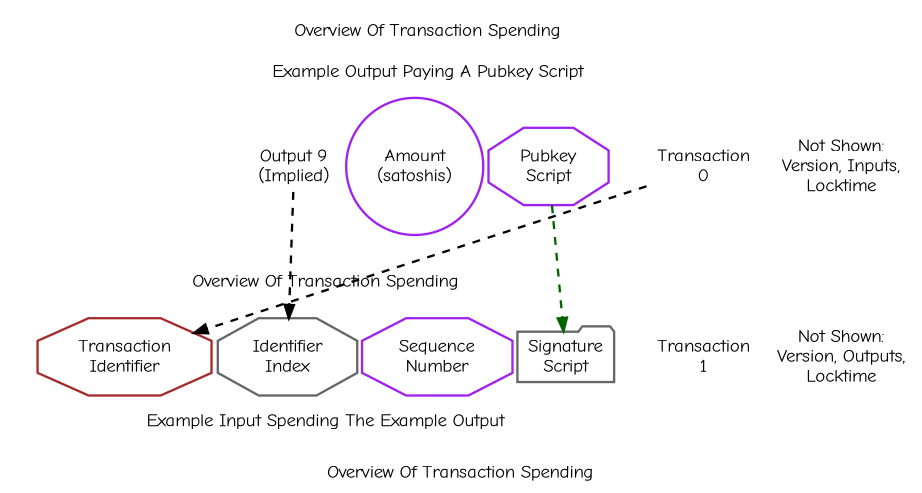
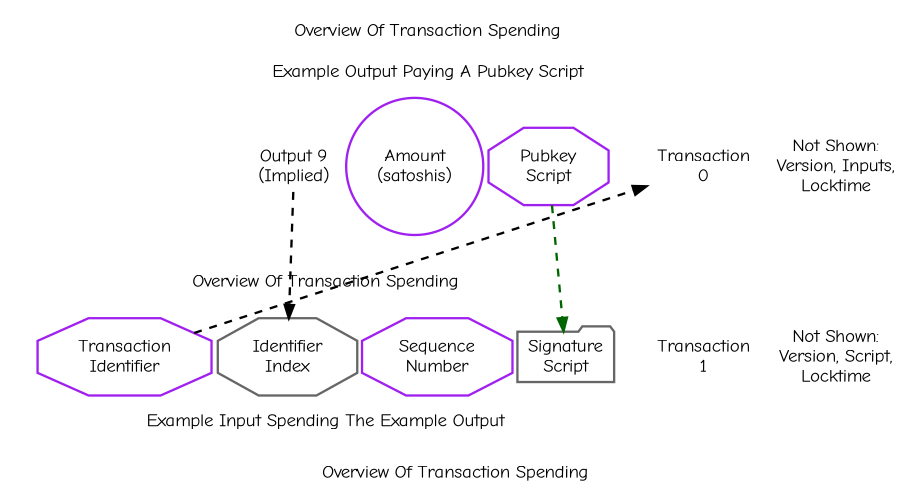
edge "Transaction 0" -> "Transaction Identifier": reversed
node "Transaction Identifier": color brown -> purple
node "Not Shown: Version, Outputs, Locktime": label "Not Shown: Version, Outputs, Locktime" -> "Not Shown: Version, Script, Locktime"
